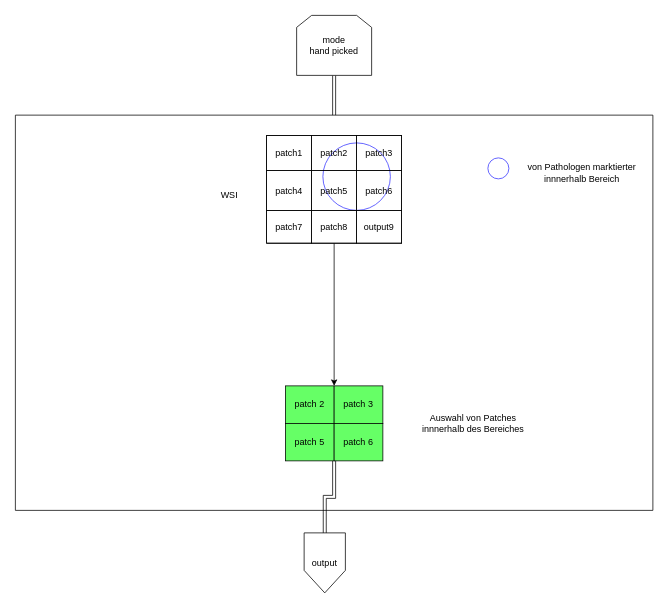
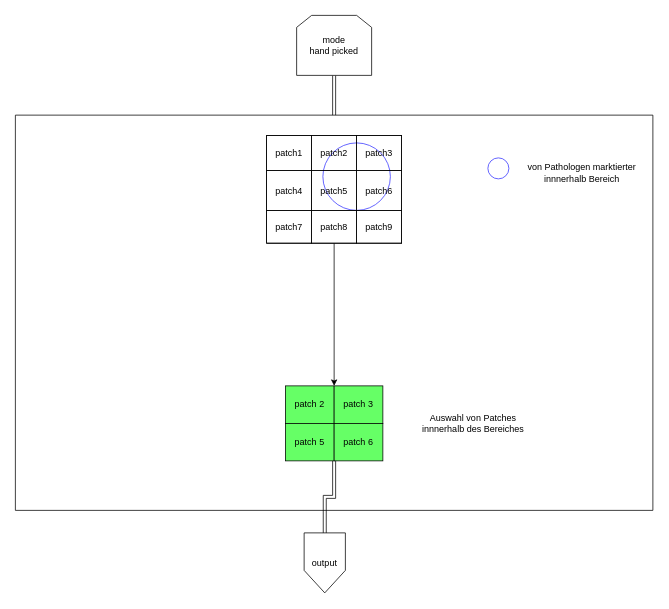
node "WSI": removed
node "output9": label "output9" -> "patch9"
